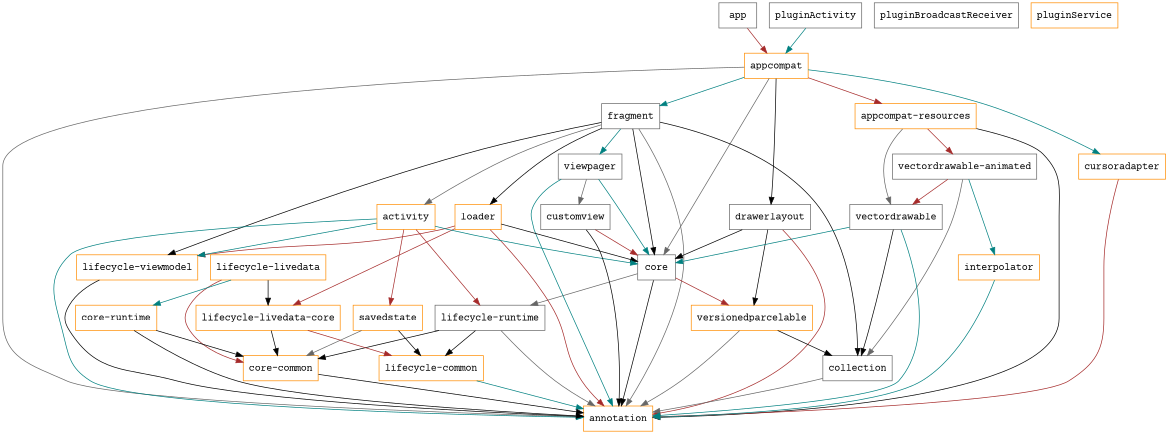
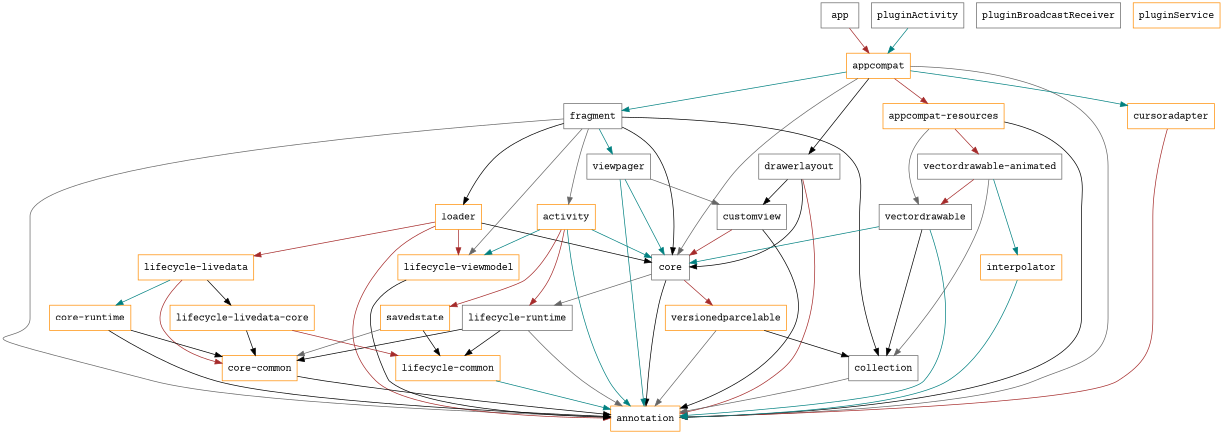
edge "fragment" -> "lifecycle-viewmodel": color black -> gray40
edge "drawerlayout" -> "versionedparcelable": now "drawerlayout" -> "customview"
edge "loader" -> "lifecycle-livedata-core": now "loader" -> "lifecycle-livedata"
